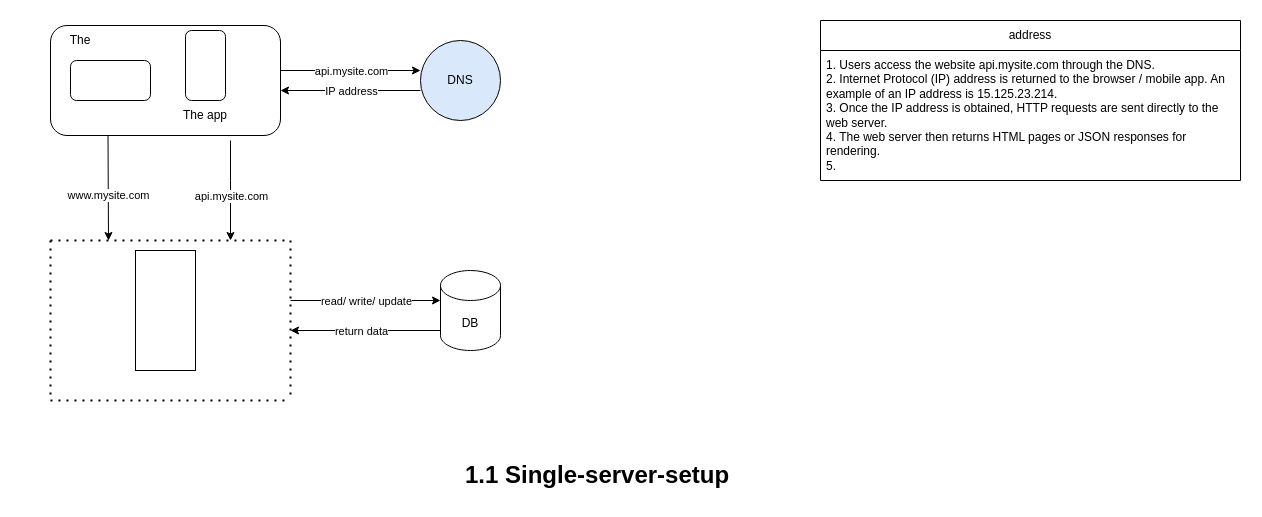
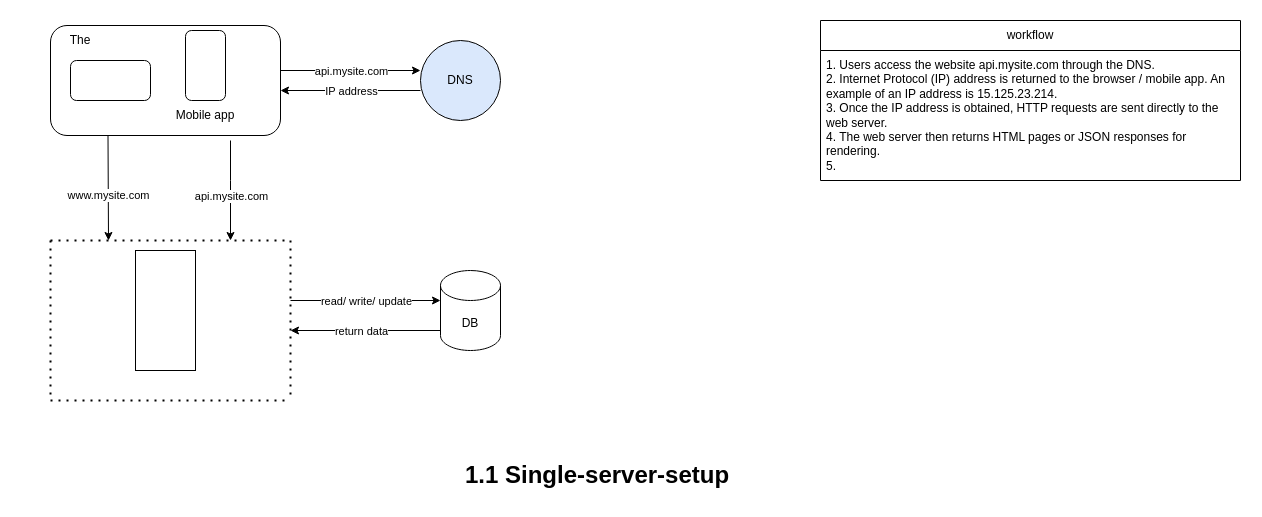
node "address": label "address" -> "workflow"
node "The app": label "The app" -> "Mobile app"
